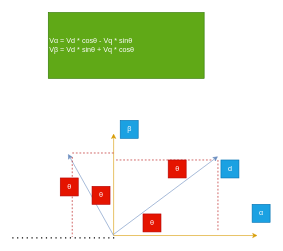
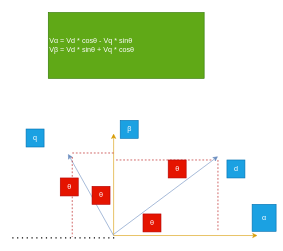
node "q": added
node "d": moved (230, 169) -> (236, 169)
node "α": size 18x18 -> 24x27
